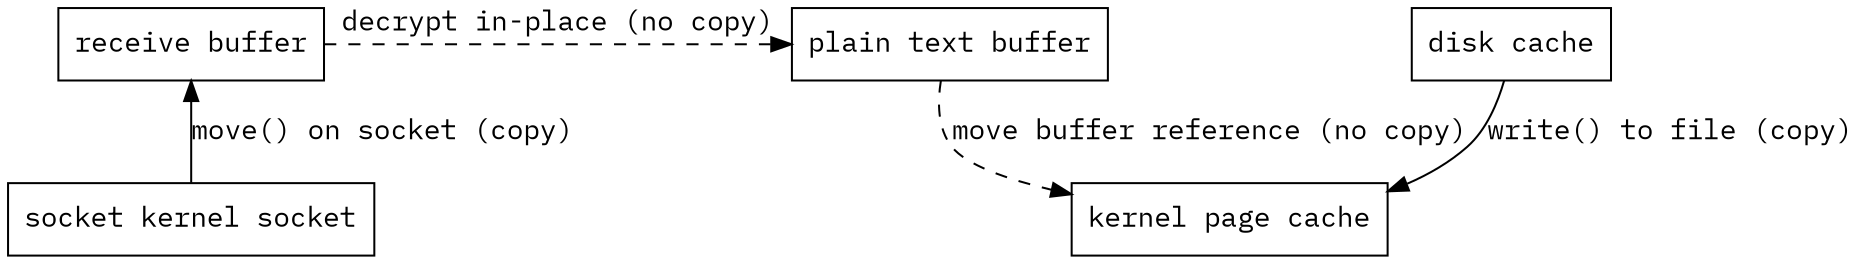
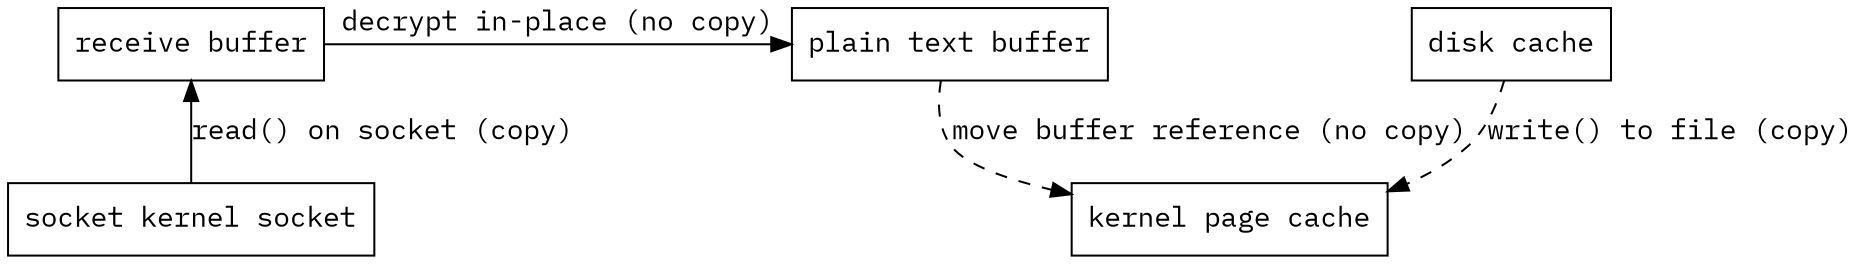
edge "receive buffer" -> "plain text buffer": style dashed -> solid
edge "socket kernel socket" -> "receive buffer": label "move() on socket (copy)" -> "read() on socket (copy)"
edge "disk cache" -> "kernel page cache": style solid -> dashed
